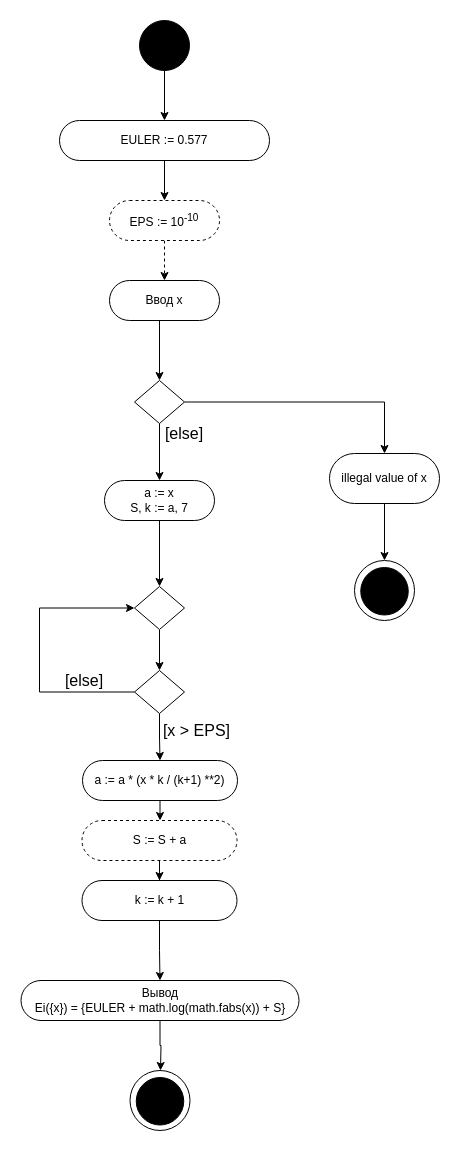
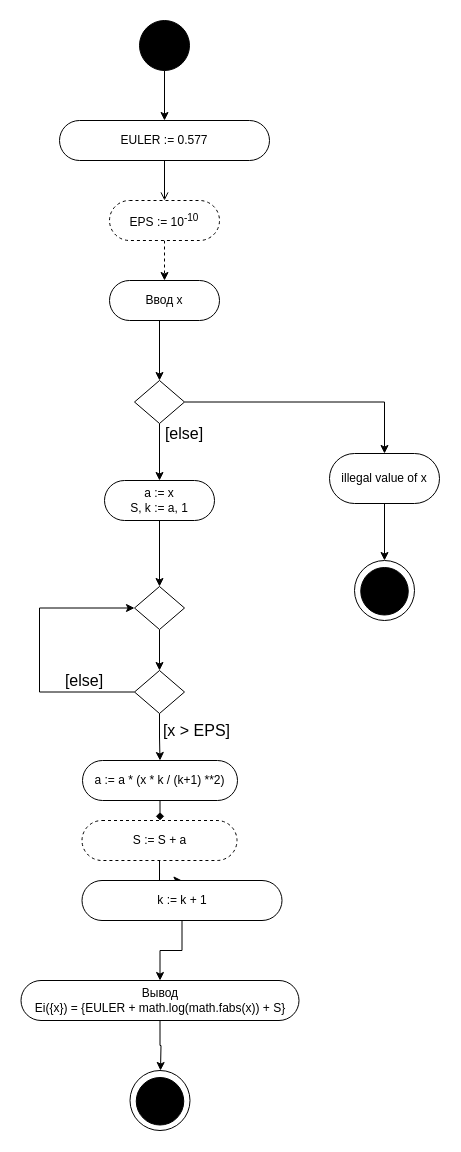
edge "EULER := 0.577" -> "EPS := 10-10": arrowhead classic -> open
node "a := x S, k := a, 7": label "a := x S, k := a, 7" -> "a := x S, k := a, 1"
edge "a := a * (x * k / (k+1) **2)" -> "S := S + a": arrowhead classic -> diamond
node "k := k + 1": size 155x40 -> 200x40
